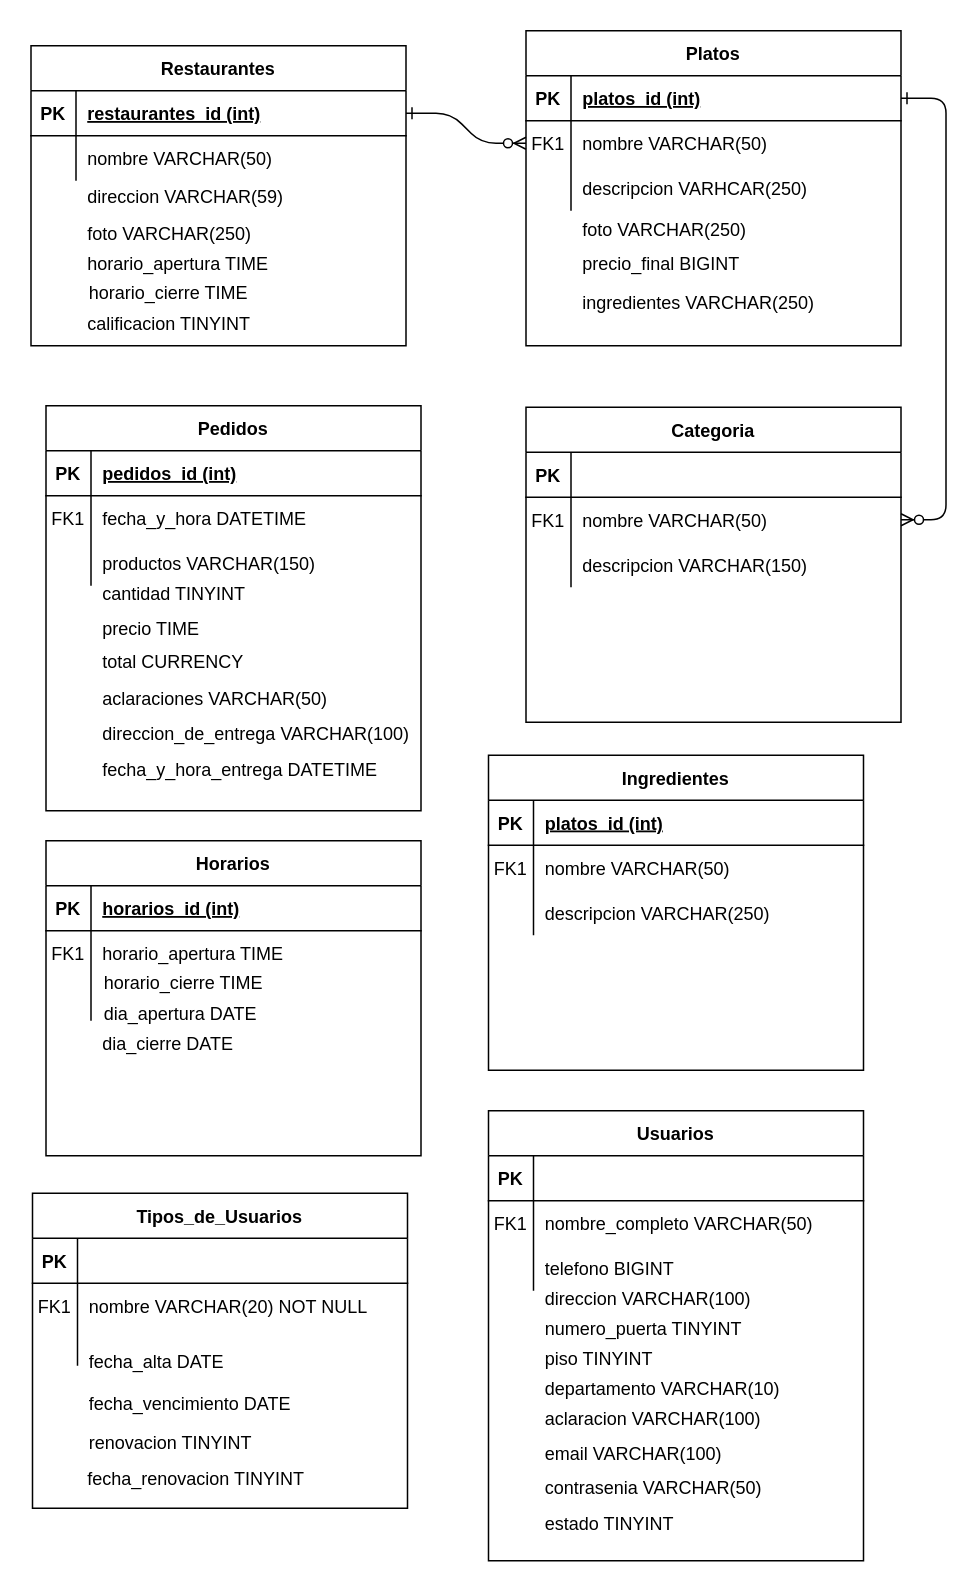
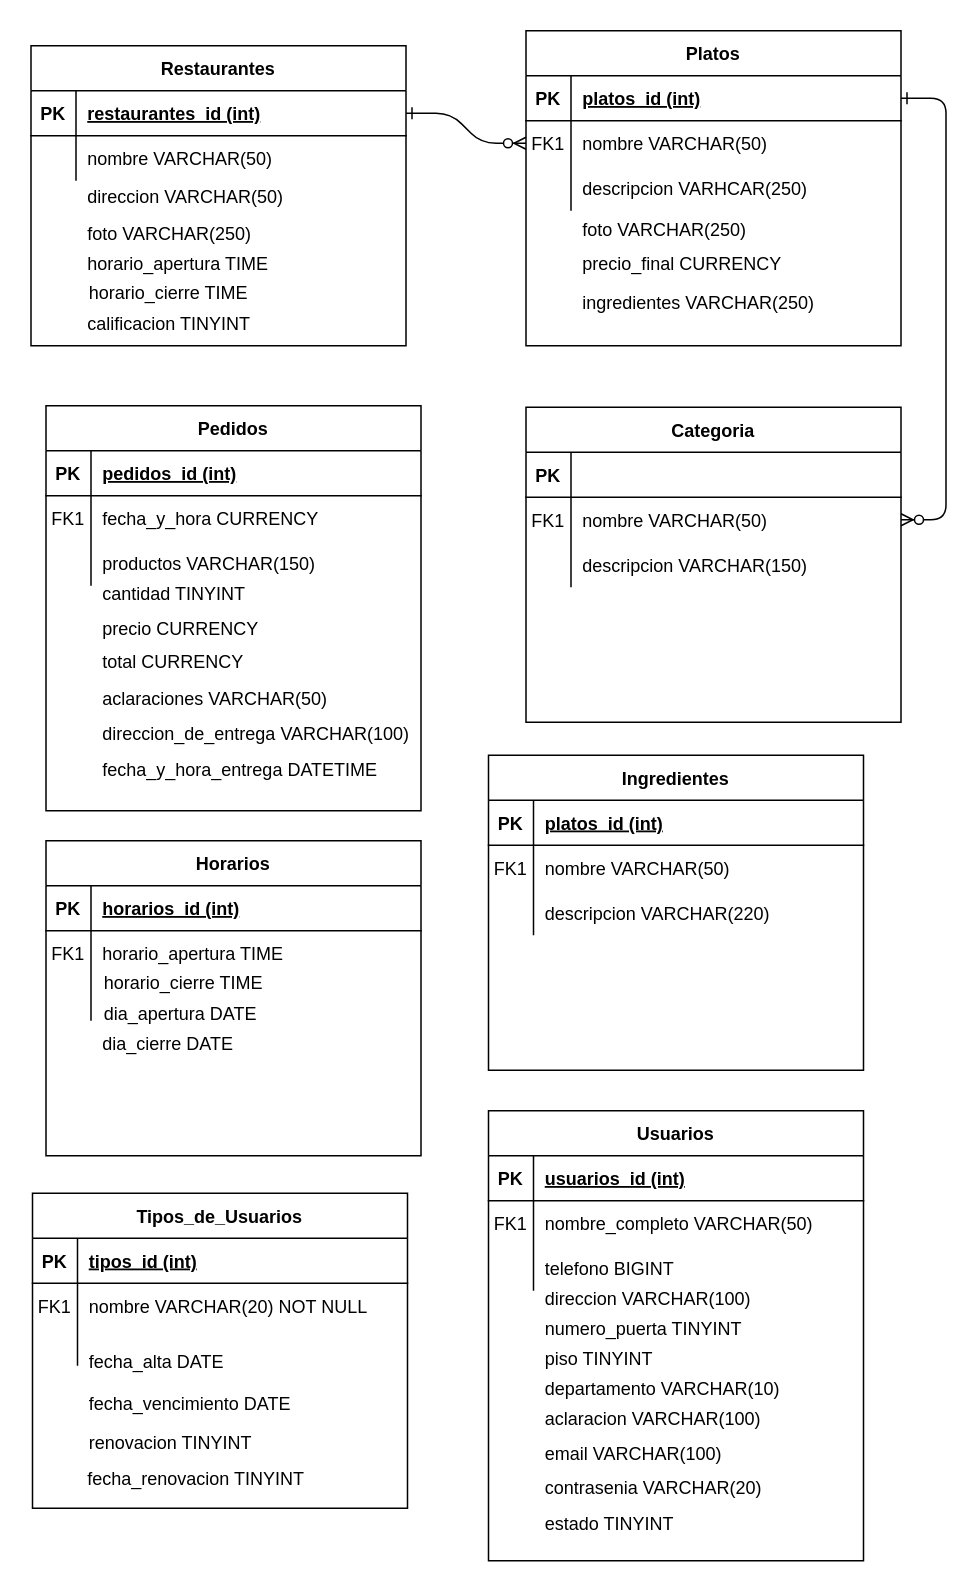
node "direccion VARCHAR(59)": label "direccion VARCHAR(59)" -> "direccion VARCHAR(50)"
node "precio_final BIGINT": label "precio_final BIGINT" -> "precio_final CURRENCY"
node "fecha_y_hora DATETIME": label "fecha_y_hora DATETIME" -> "fecha_y_hora CURRENCY"
node "precio TIME": label "precio TIME" -> "precio CURRENCY"
node "descripcion VARCHAR(250)": label "descripcion VARCHAR(250)" -> "descripcion VARCHAR(220)"
node "usuarios_id (int)": added
node "tipos_id (int)": added
node "contrasenia VARCHAR(50)": label "contrasenia VARCHAR(50)" -> "contrasenia VARCHAR(20)"
